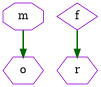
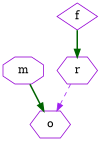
edge "r" -> "o": added
